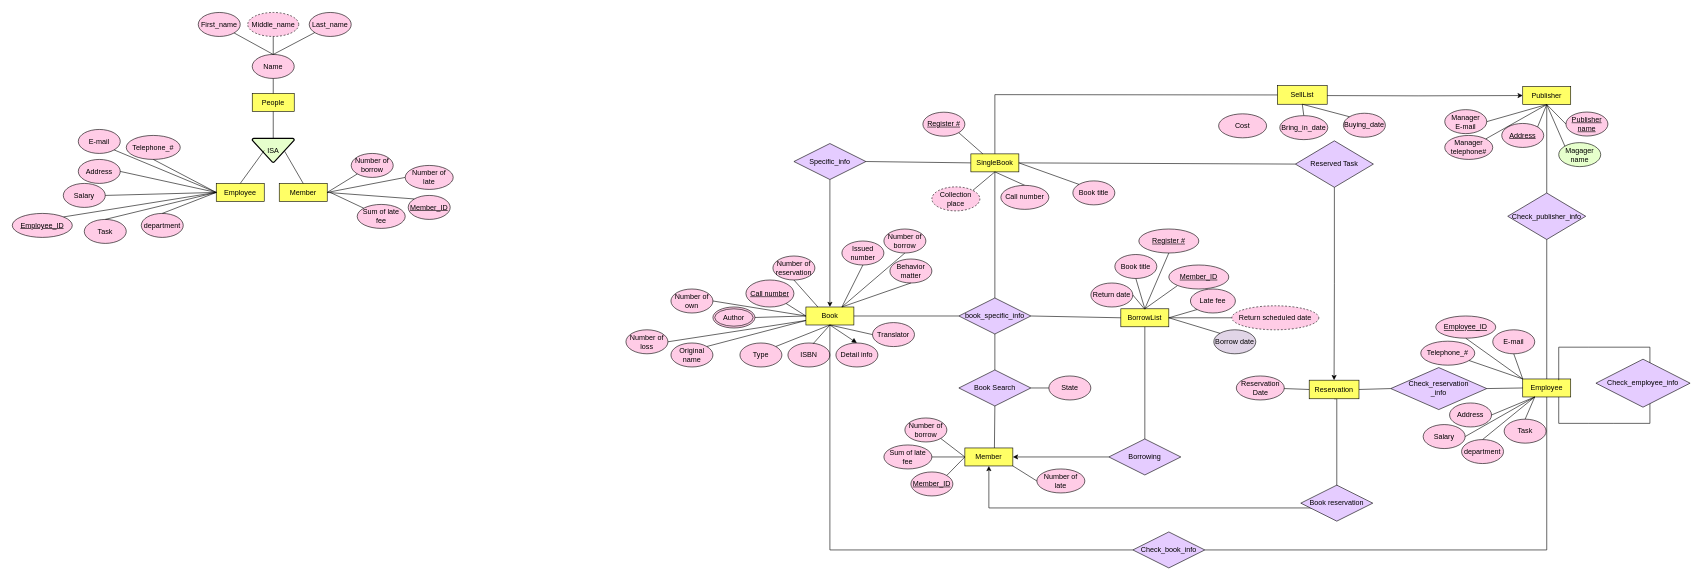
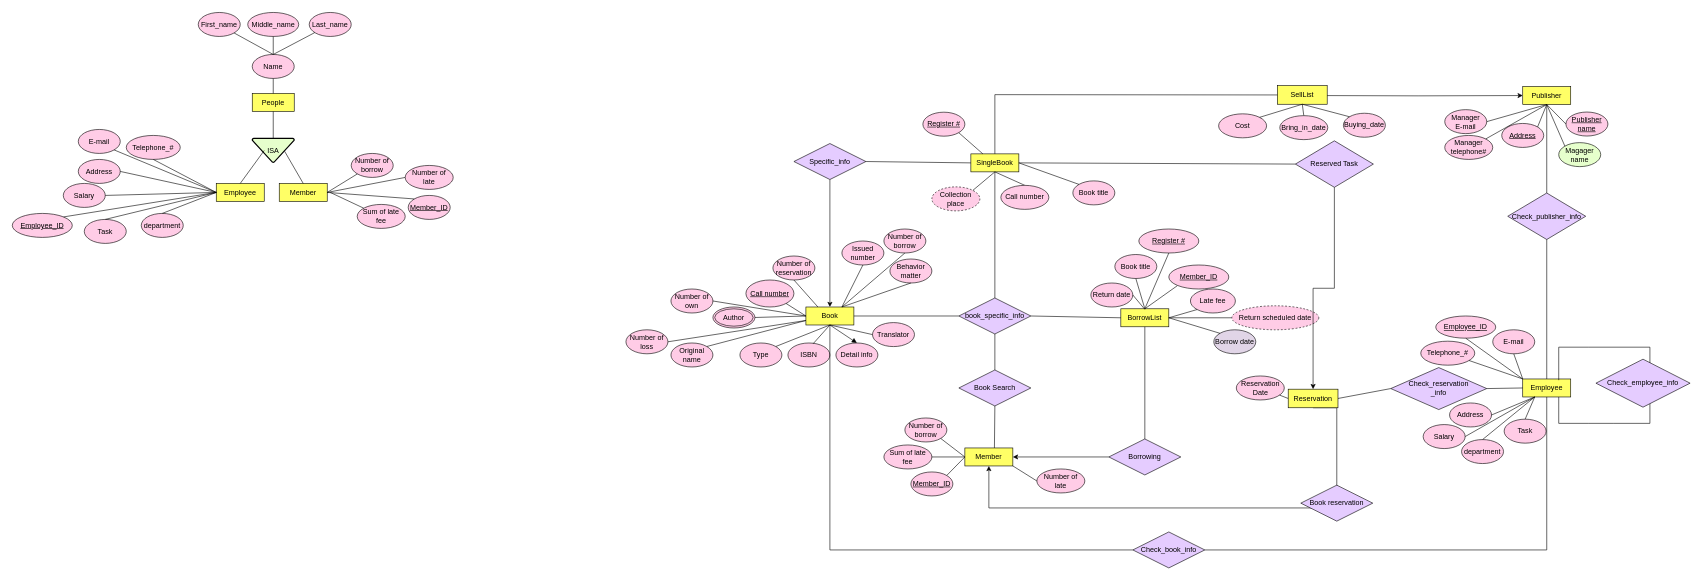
node "Middle_name": style dashed -> solid
edge "SellList" -- "Cost": added
edge "Book Search" -- "State": removed
node "State": removed
node "Reservation": moved (1334, 389) -> (1313, 398)
